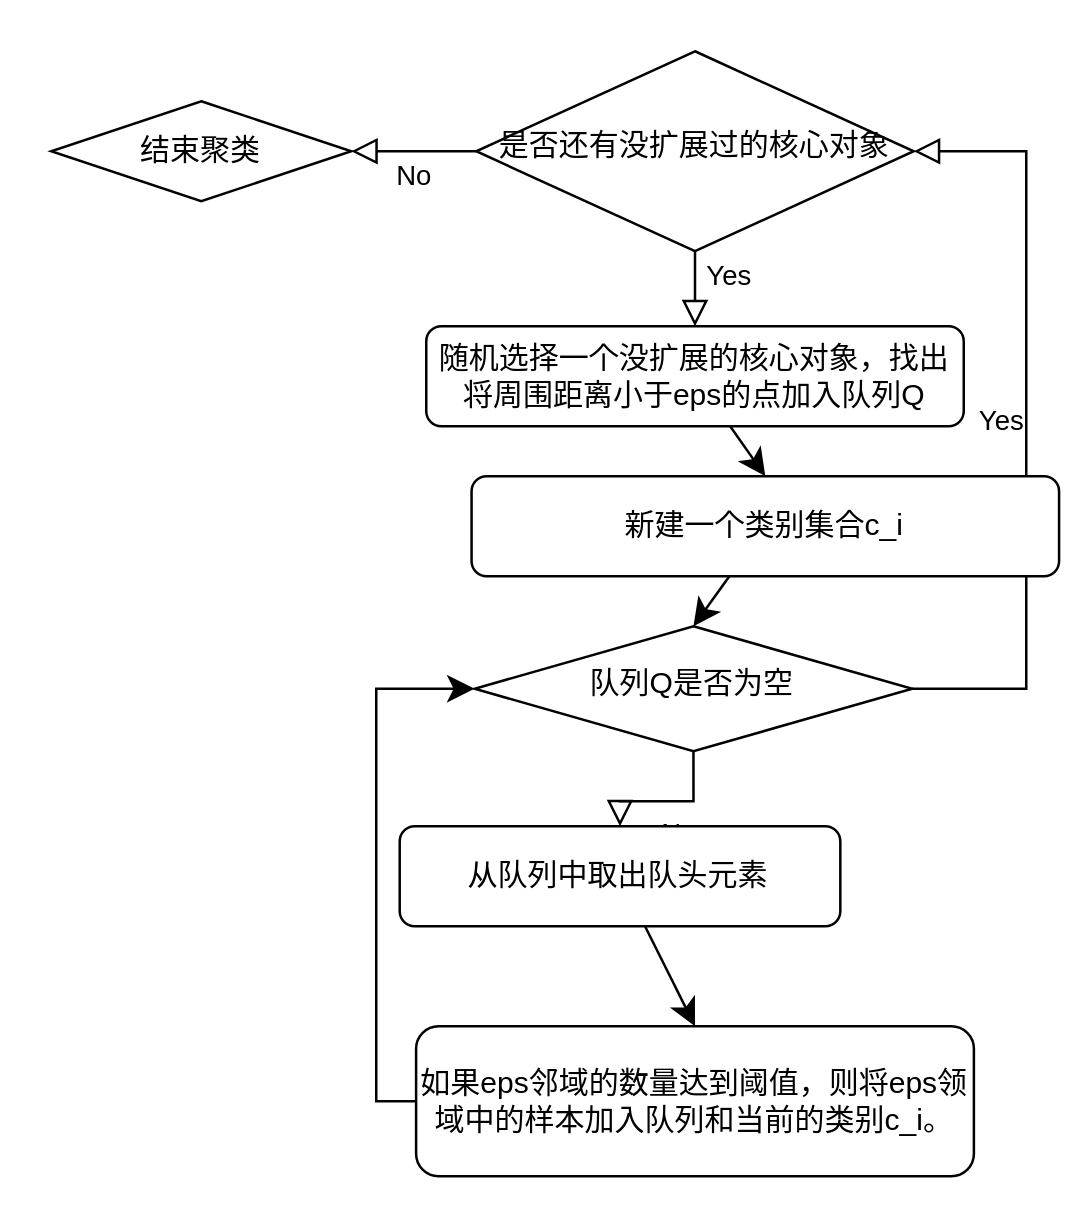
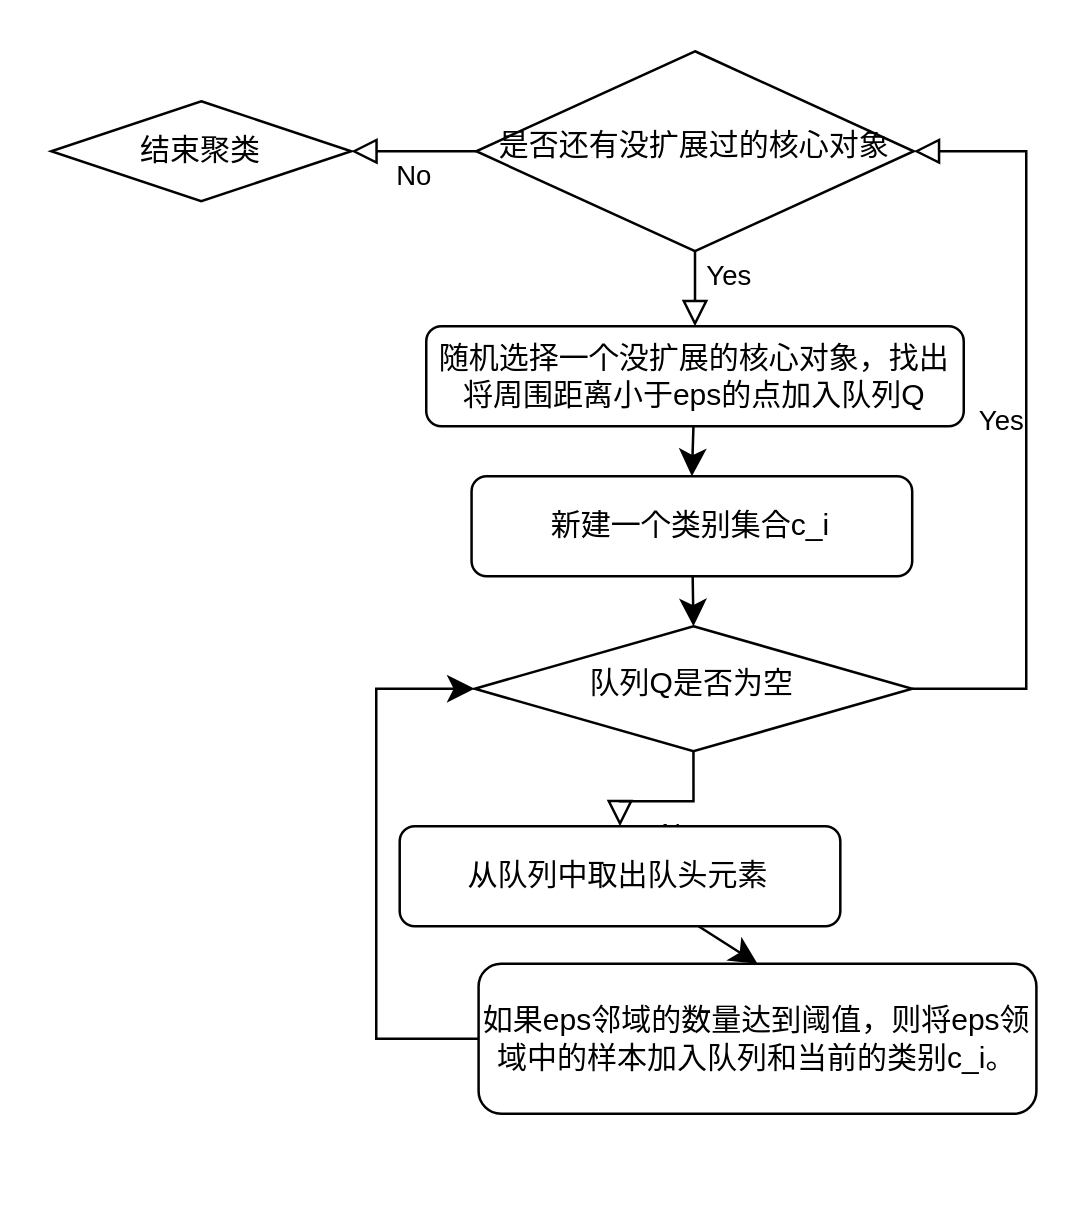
node "新建一个类别集合c_i": size 588x100 -> 441x100
node "如果eps邻域的数量达到阈值，则将eps领域中的样本加入队列和当前的类别c_i。": moved (695, 1101) -> (758, 1039)
